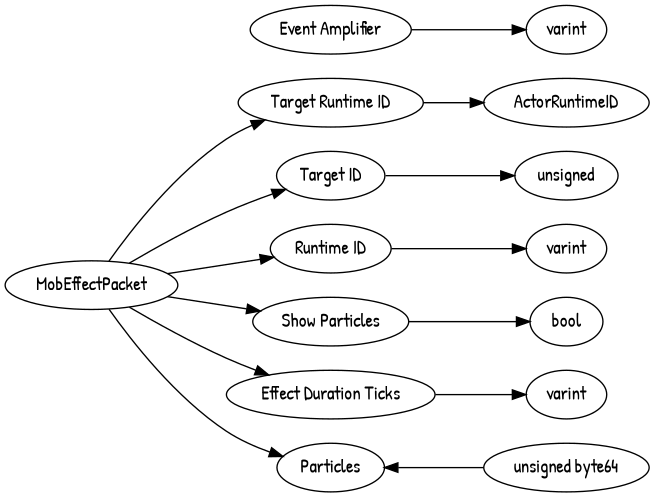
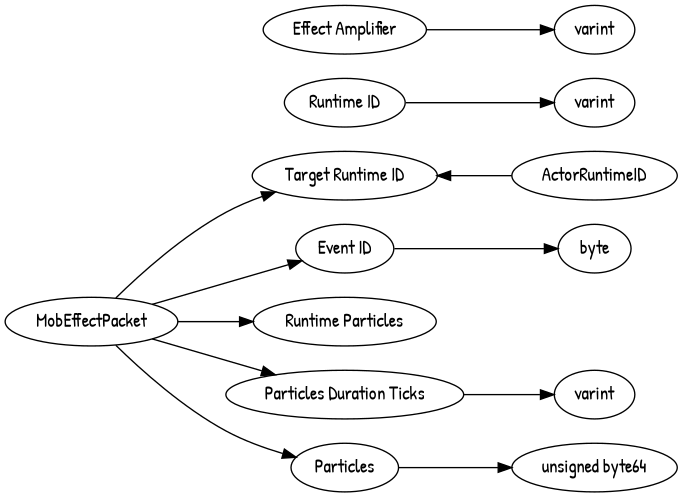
node "Event Amplifier": label "Event Amplifier" -> "Effect Amplifier"
edge "Target Runtime ID" -> "ActorRuntimeID": reversed
node "Target ID": label "Target ID" -> "Event ID"
node "unsigned": label "unsigned" -> "byte"
edge "MobEffectPacket" -> "Runtime ID": removed
node "Show Particles": label "Show Particles" -> "Runtime Particles"
node "bool": removed
node "Effect Duration Ticks": label "Effect Duration Ticks" -> "Particles Duration Ticks"
edge "unsigned byte64" -> "Particles": reversed
